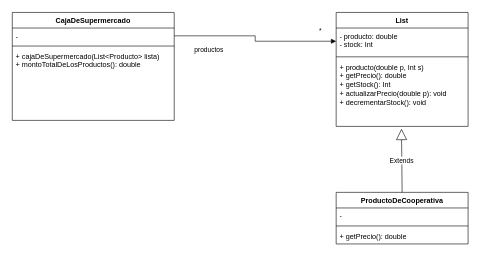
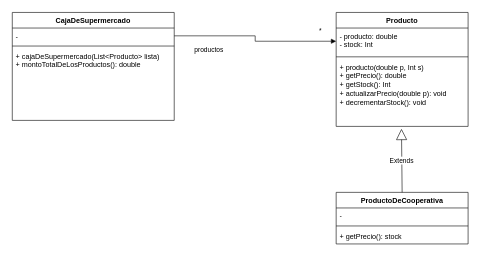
node "List": label "List" -> "Producto"
node "+ getPrecio(): double": label "+ getPrecio(): double" -> "+ getPrecio(): stock"
